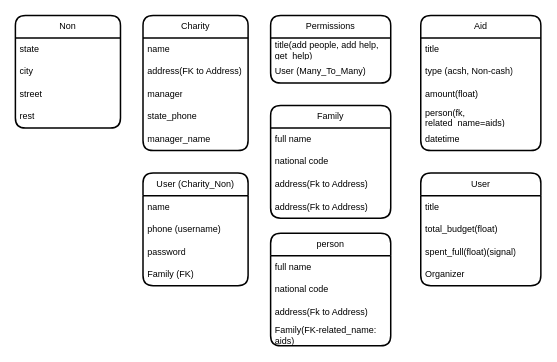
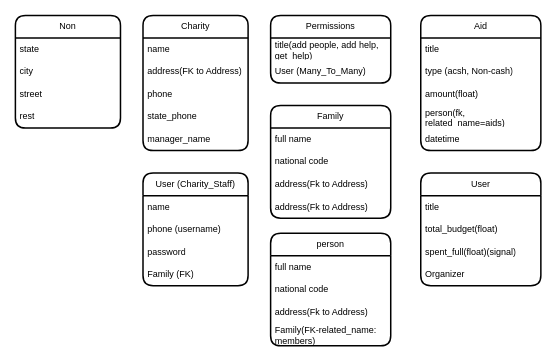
node "manager": label "manager" -> "phone"
node "User (Charity_Non)": label "User (Charity_Non)" -> "User (Charity_Staff)"
node "Family(FK-related_name: aids)": label "Family(FK-related_name: aids)" -> "Family(FK-related_name: members)"
